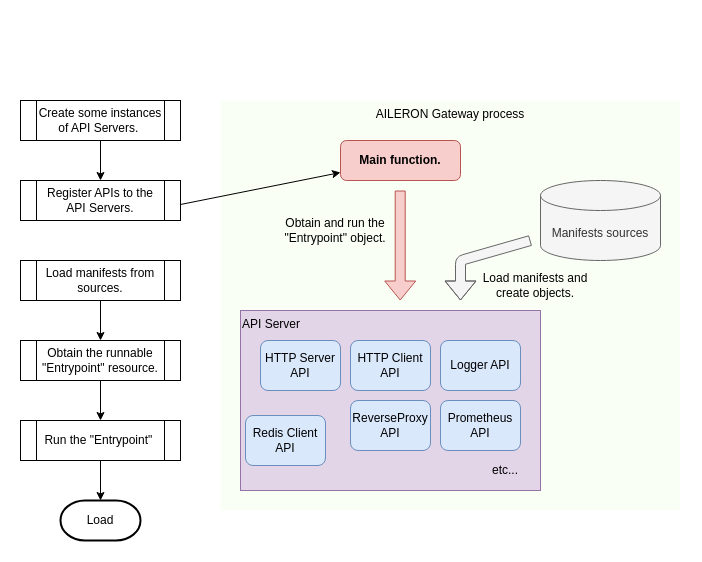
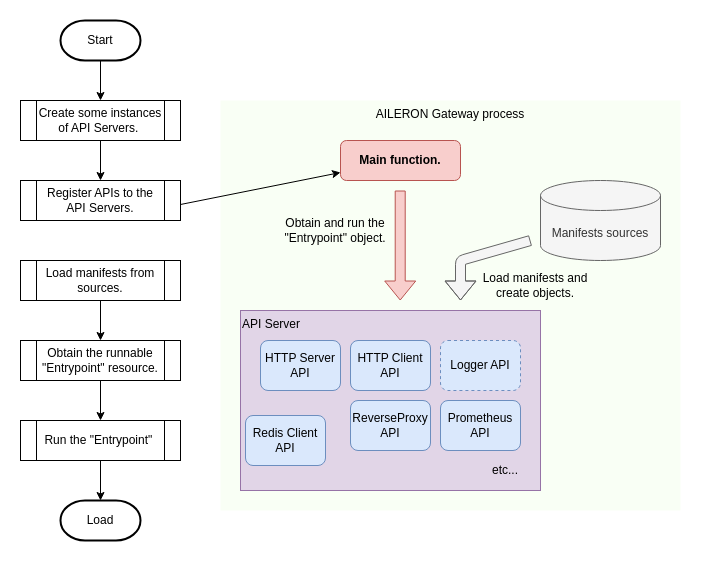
node "Start": added
edge "Start" -> "Create some instances of API Servers.": added
node "Logger API": style solid -> dashed
